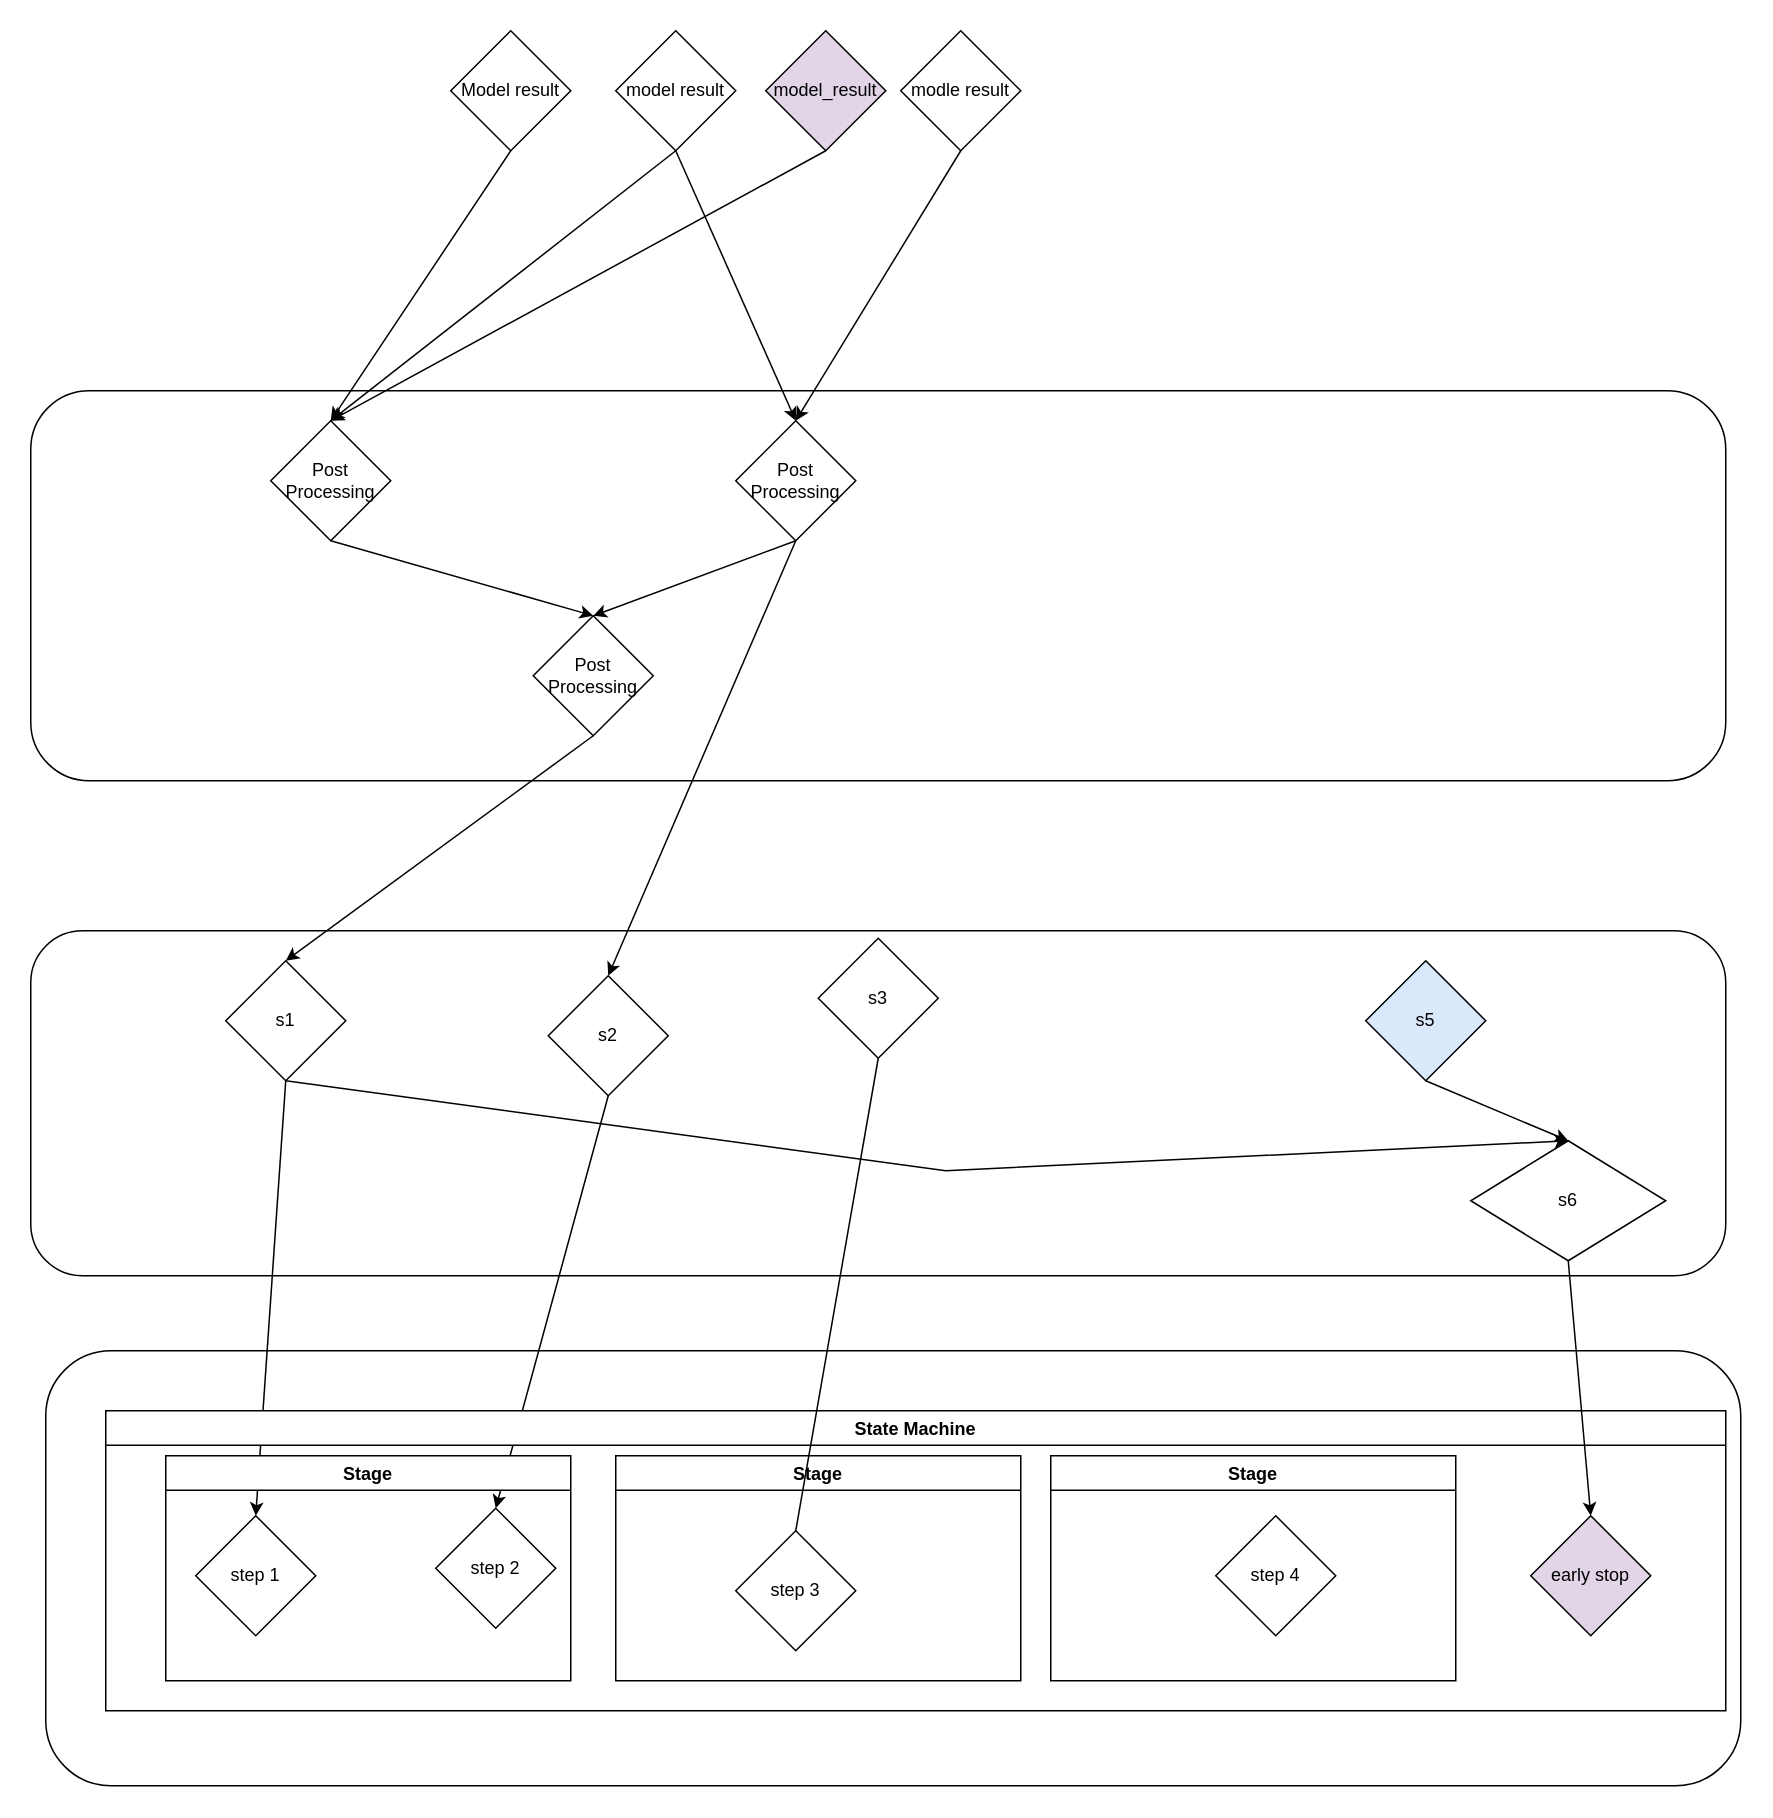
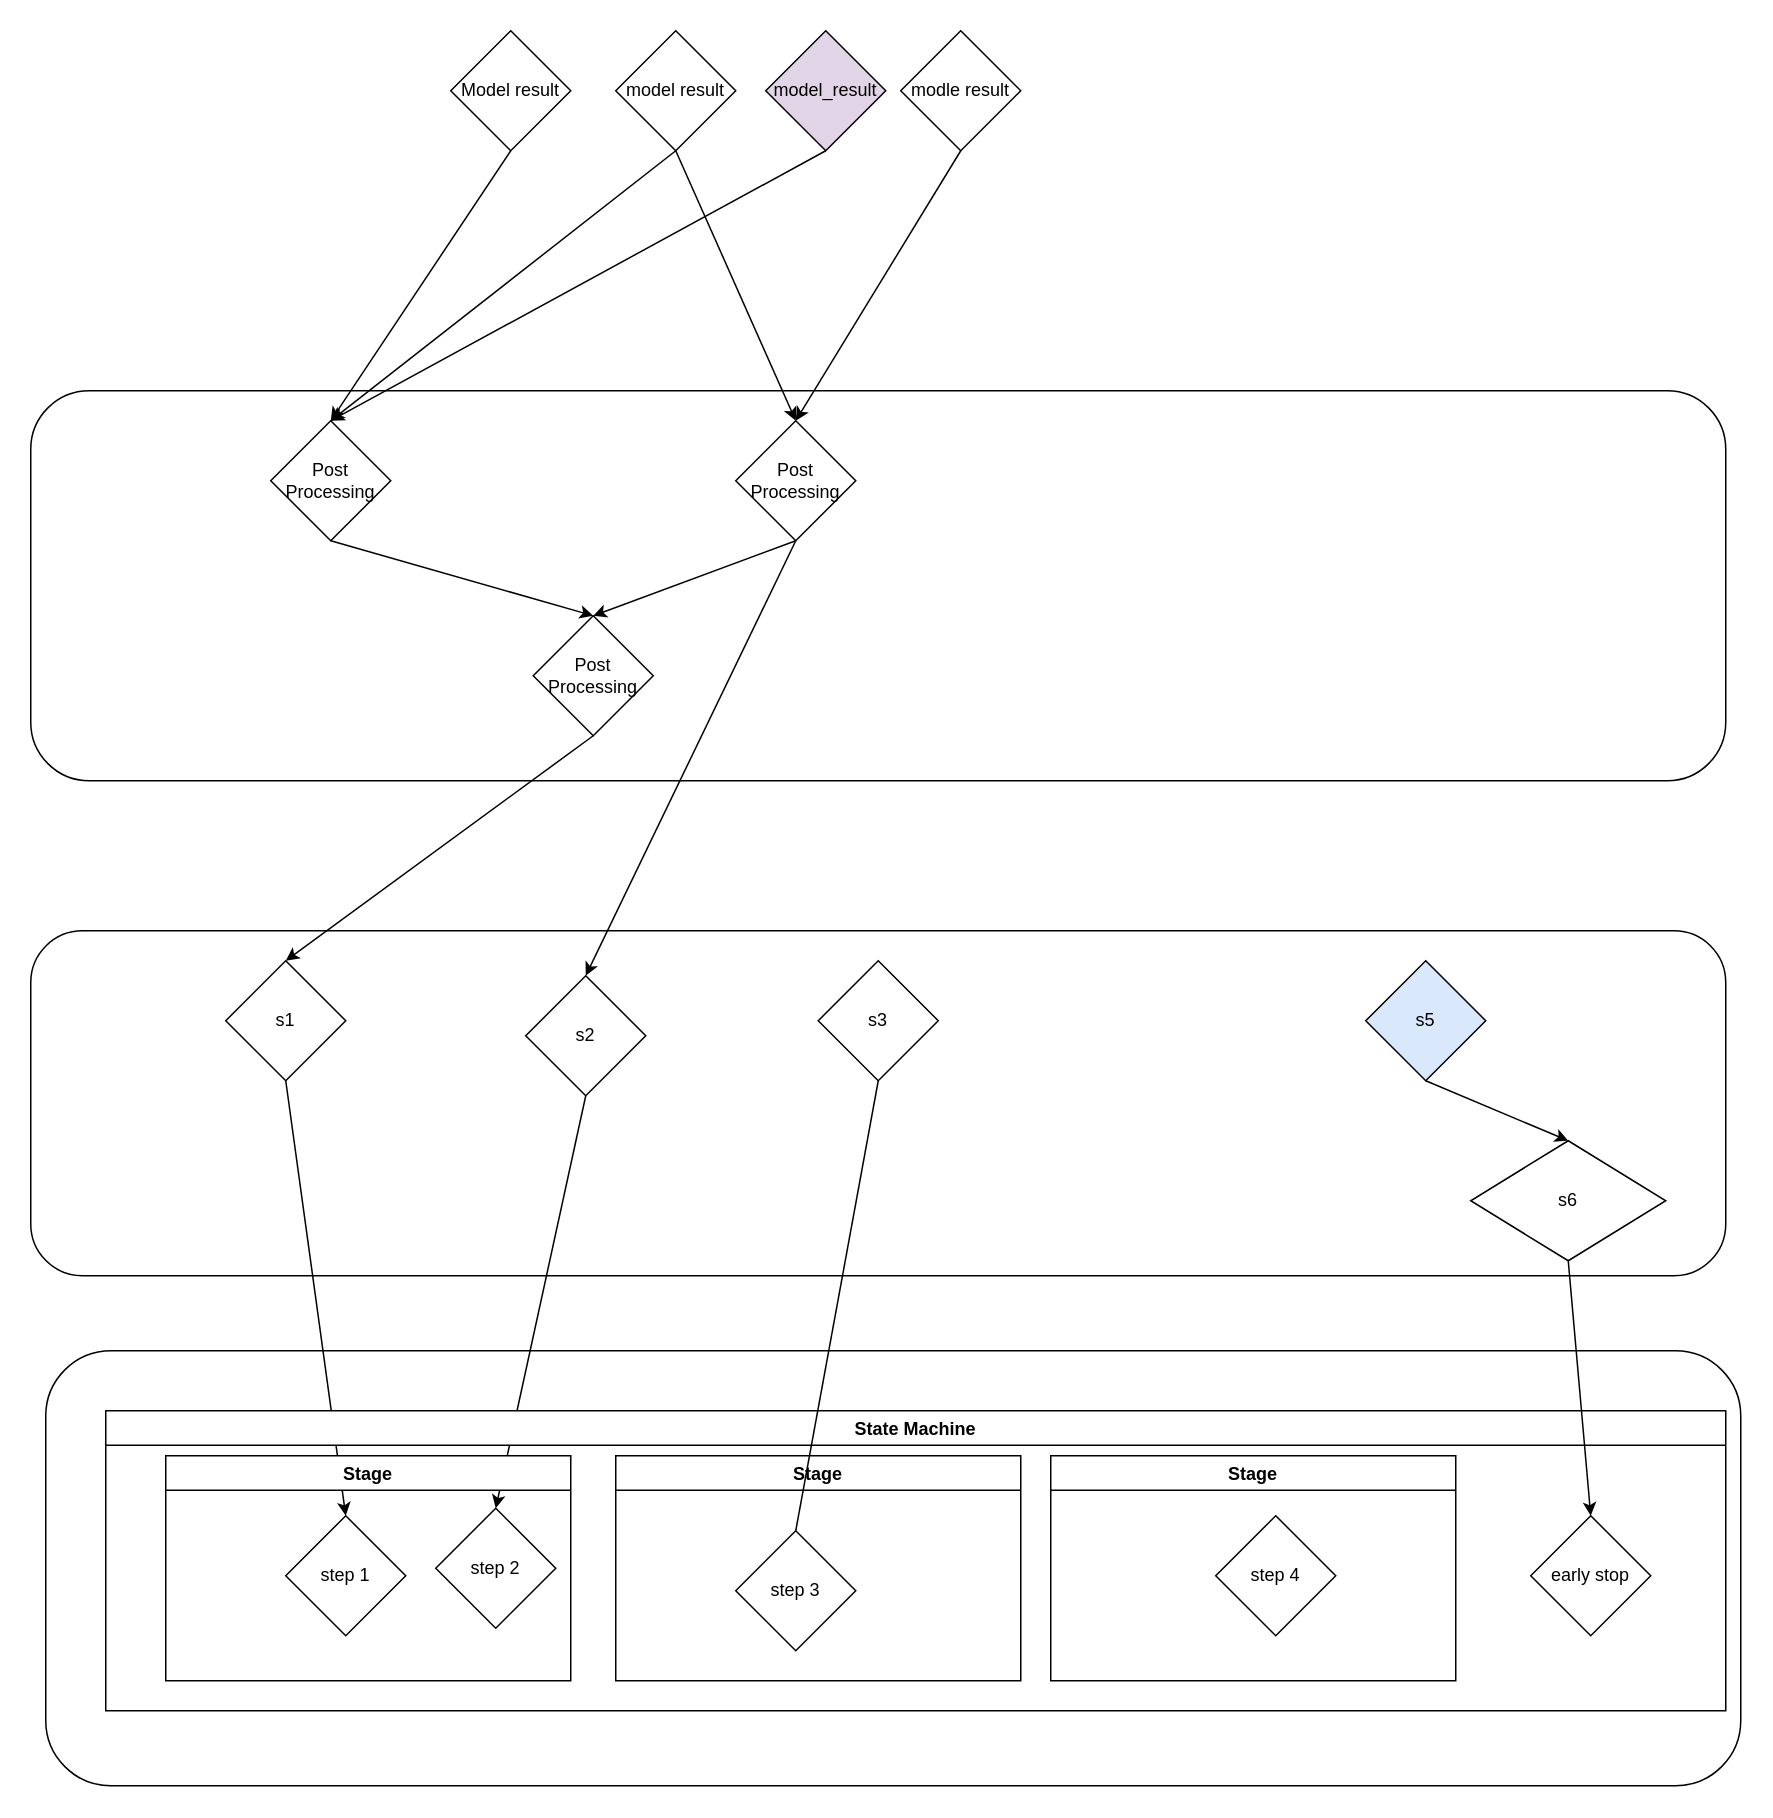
node "s3": moved (878, 998) -> (878, 1021)
node "s2": moved (608, 1036) -> (586, 1036)
edge "s1" -> "s6": removed
node "step 1": moved (256, 1576) -> (346, 1576)
node "early stop": fillcolor #e1d5e7 -> #ffffff
